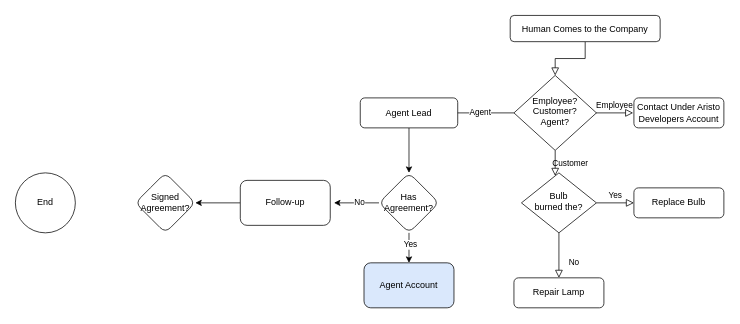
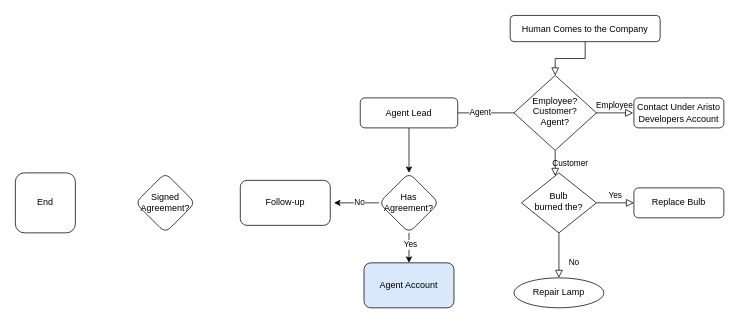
node "End": shape ellipse -> rounded rectangle
edge "Follow-up" -> "Signed Agreement?": removed
node "Repair Lamp": shape rounded rectangle -> ellipse
